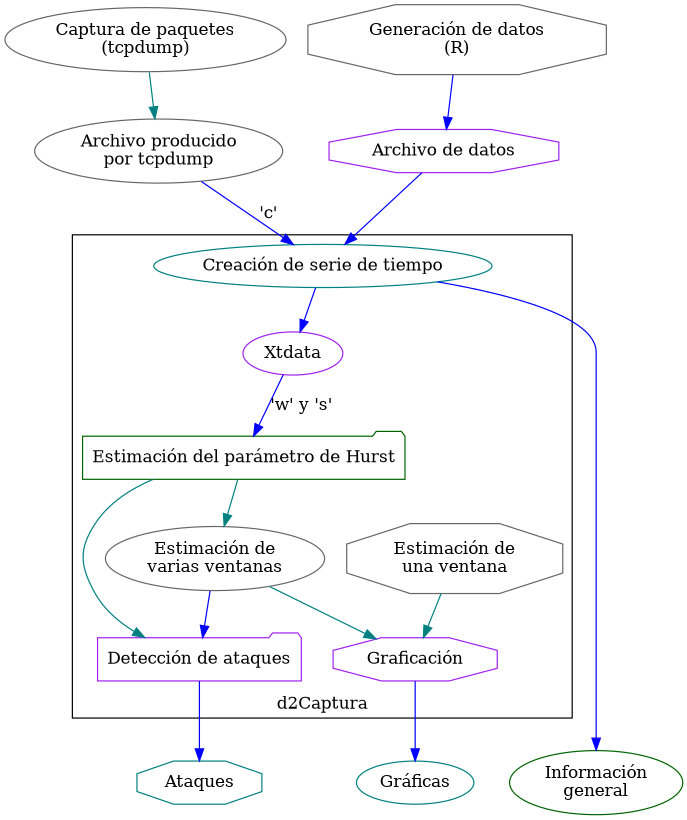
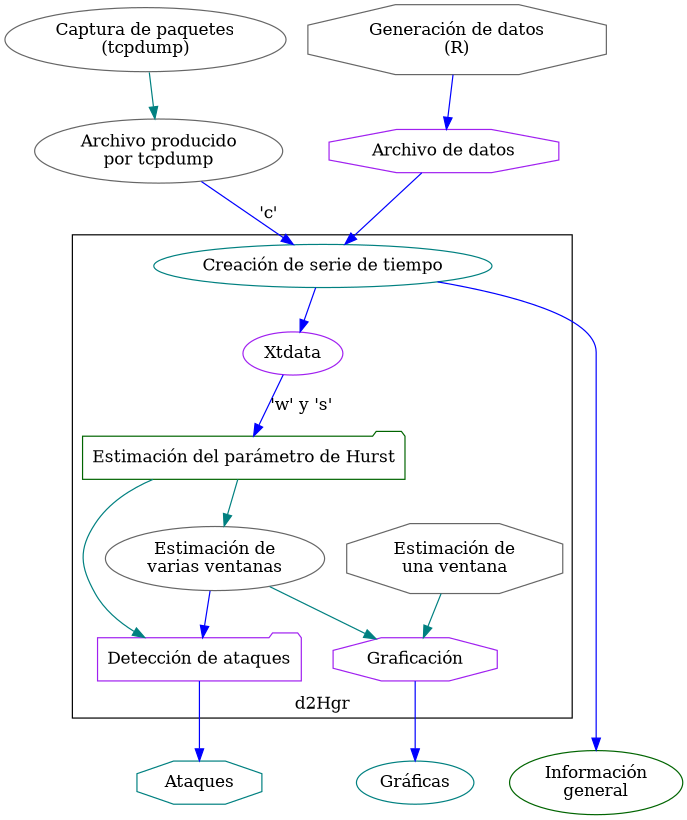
cluster "d2Captura": label "d2Captura" -> "d2Hgr"
